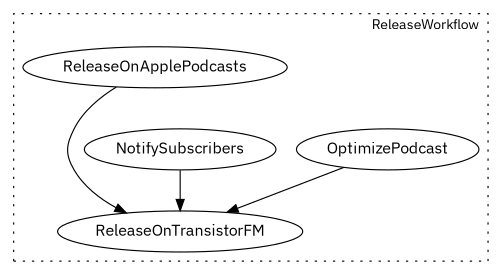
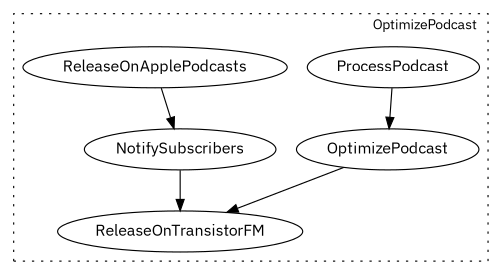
cluster "ReleaseWorkflow": label "ReleaseWorkflow" -> "OptimizePodcast"
node "ProcessPodcast": added
edge "ReleaseOnApplePodcasts" -> "ReleaseOnTransistorFM": now "ReleaseOnApplePodcasts" -> "NotifySubscribers"
